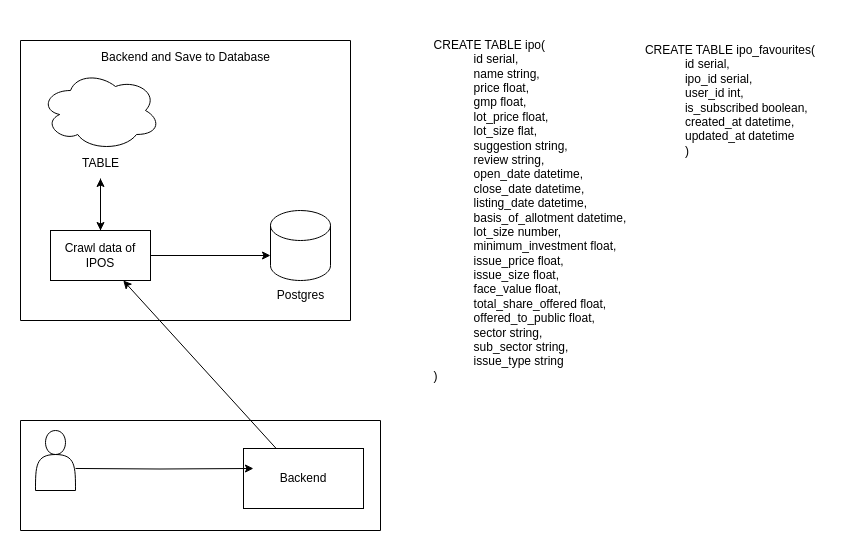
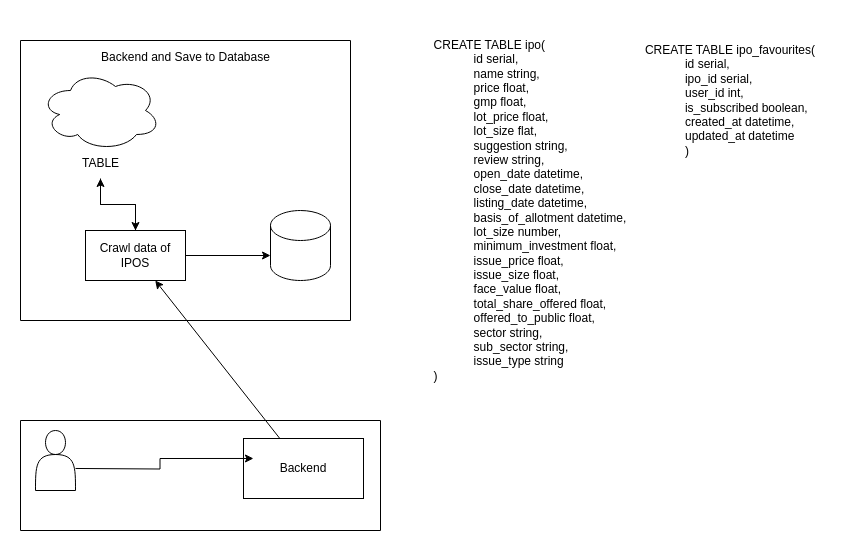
node "Crawl data of IPOS": moved (101, 256) -> (136, 256)
node "Postgres": removed
node "Backend": moved (304, 479) -> (304, 469)
